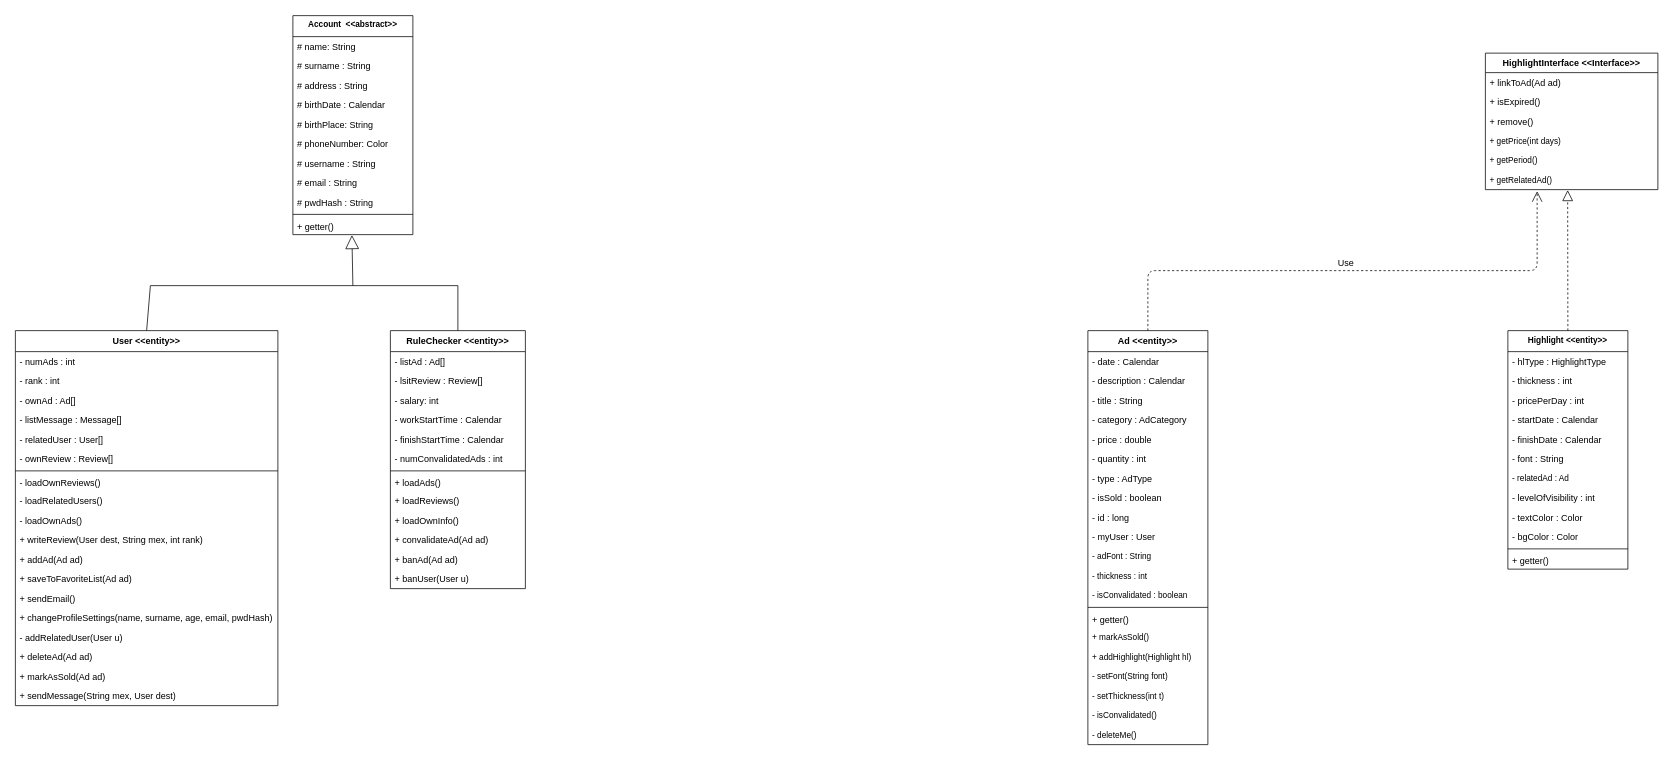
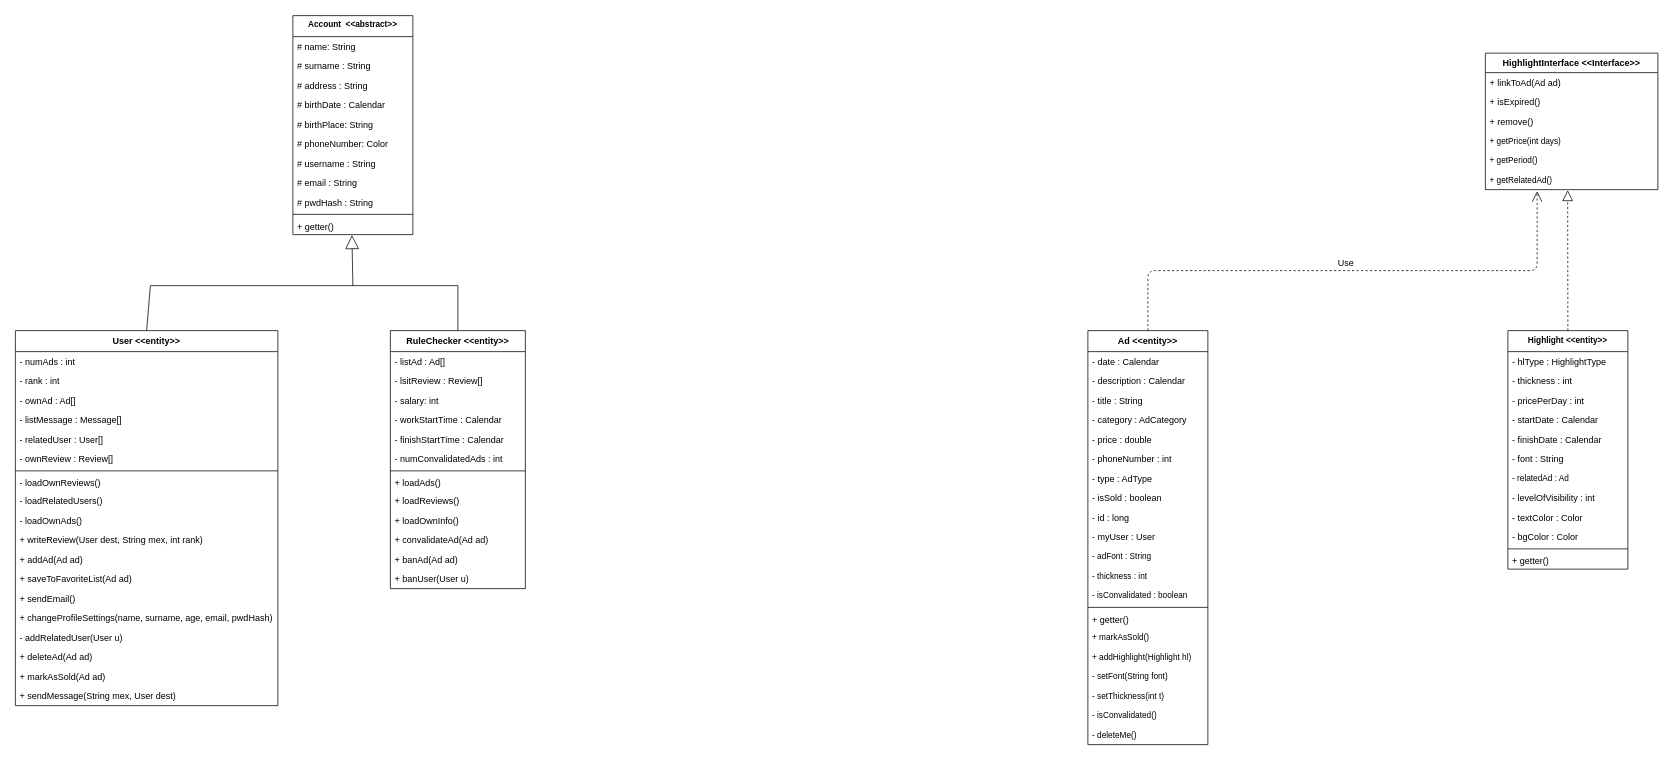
node "- quantity : int": label "- quantity : int" -> "- phoneNumber : int"
